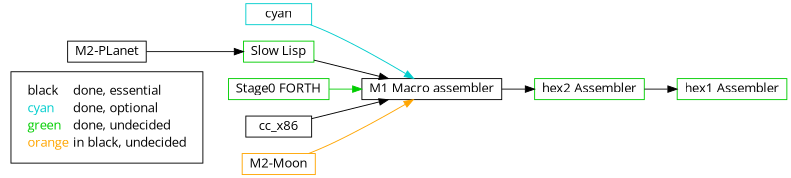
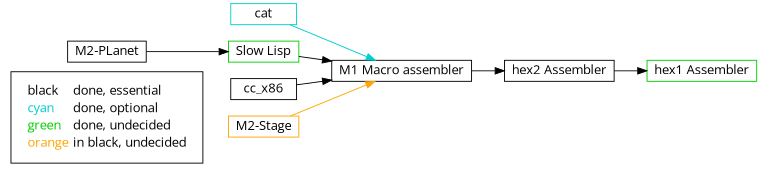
node "cyan": label "cyan" -> "cat"
node "Stage0 FORTH": removed
node "hex2 Assembler": color green3 -> black
node "M2-Moon": label "M2-Moon" -> "M2-Stage"
